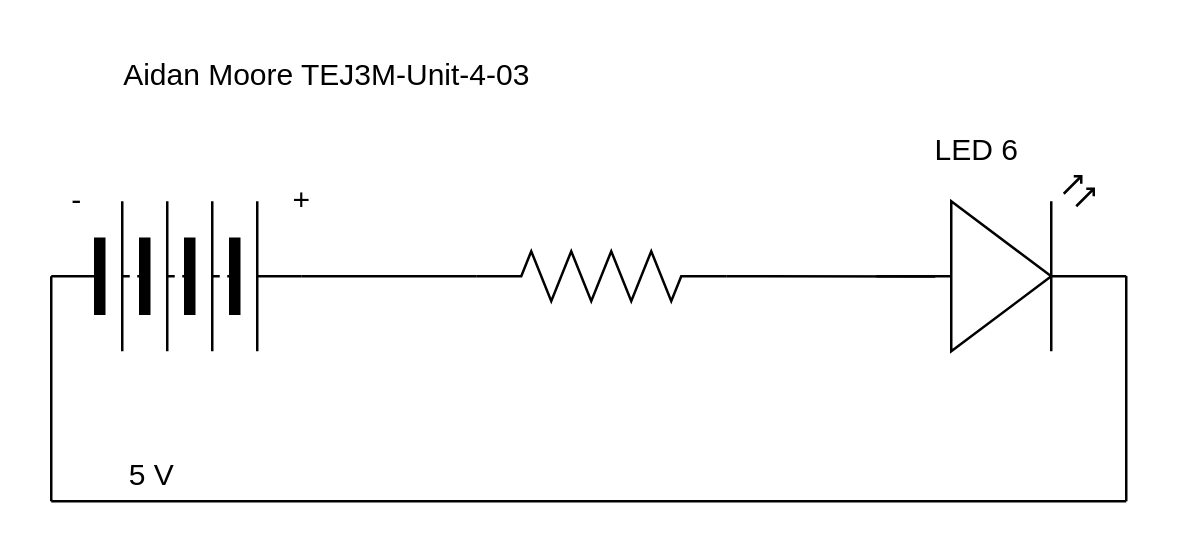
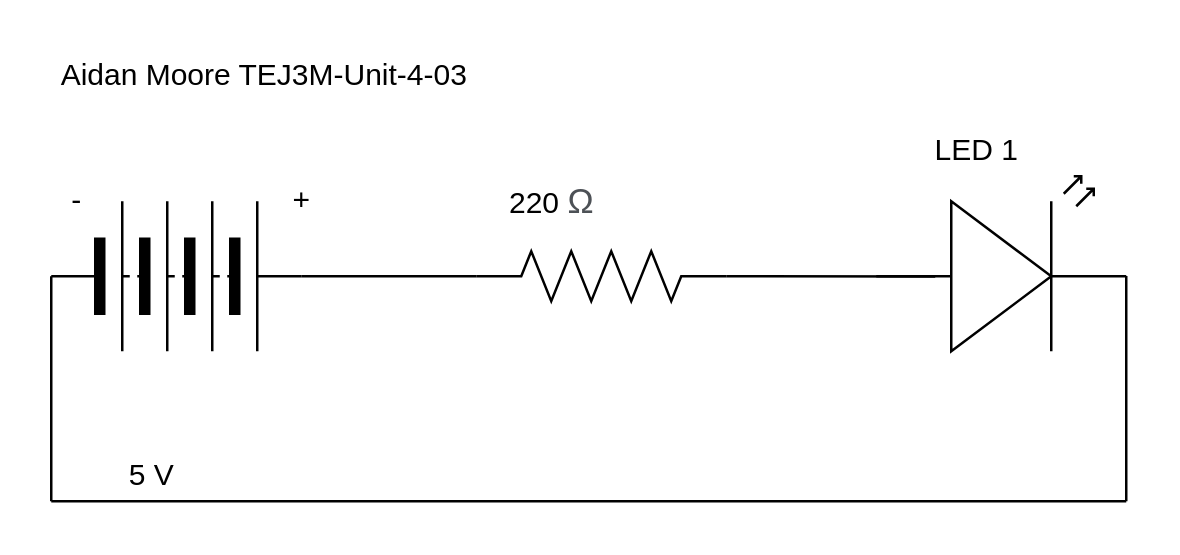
node "Aidan Moore TEJ3M-Unit-4-03": moved (326, 76) -> (264, 76)
node "LED 6": label "LED 6" -> "LED 1"
node "220 Ω": added
